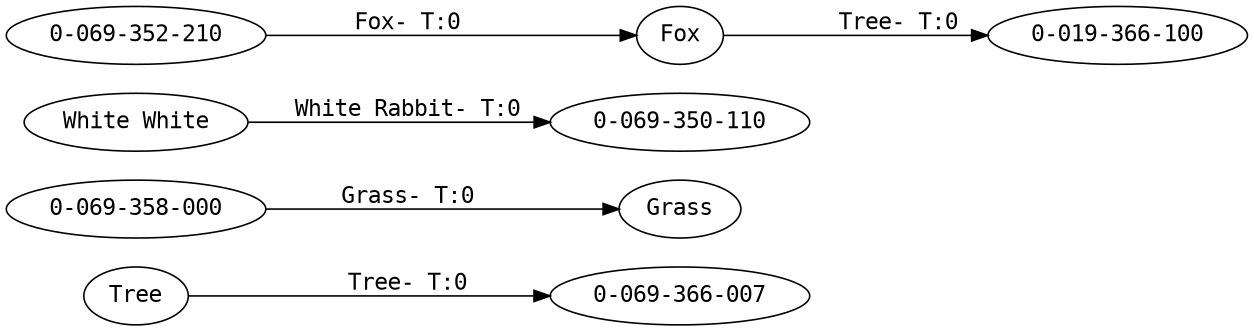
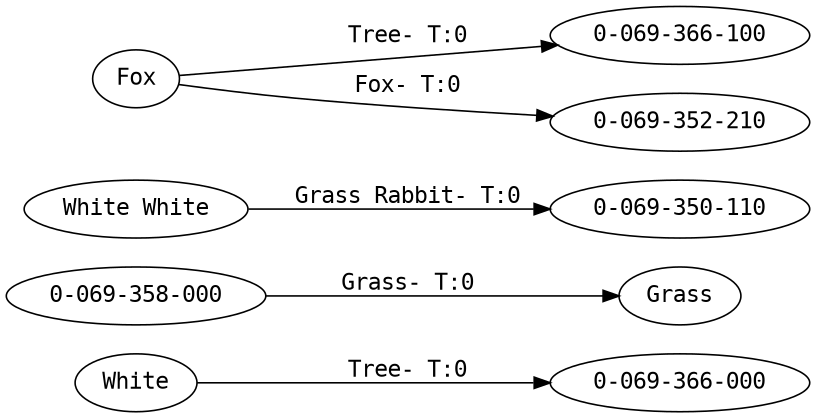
edge "0-069-352-210" -> "Fox": reversed
node "0-019-366-100": label "0-019-366-100" -> "0-069-366-100"
edge "White White" -> "0-069-350-110": label "White Rabbit- T:0" -> "Grass Rabbit- T:0"
node "Tree": label "Tree" -> "White"
node "0-069-366-007": label "0-069-366-007" -> "0-069-366-000"
